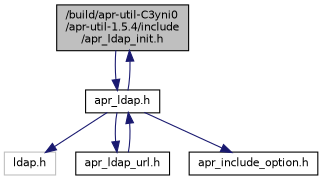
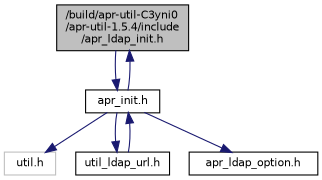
node "apr_ldap.h": label "apr_ldap.h" -> "apr_init.h"
node "ldap.h": label "ldap.h" -> "util.h"
node "apr_ldap_url.h": label "apr_ldap_url.h" -> "util_ldap_url.h"
node "apr_include_option.h": label "apr_include_option.h" -> "apr_ldap_option.h"
